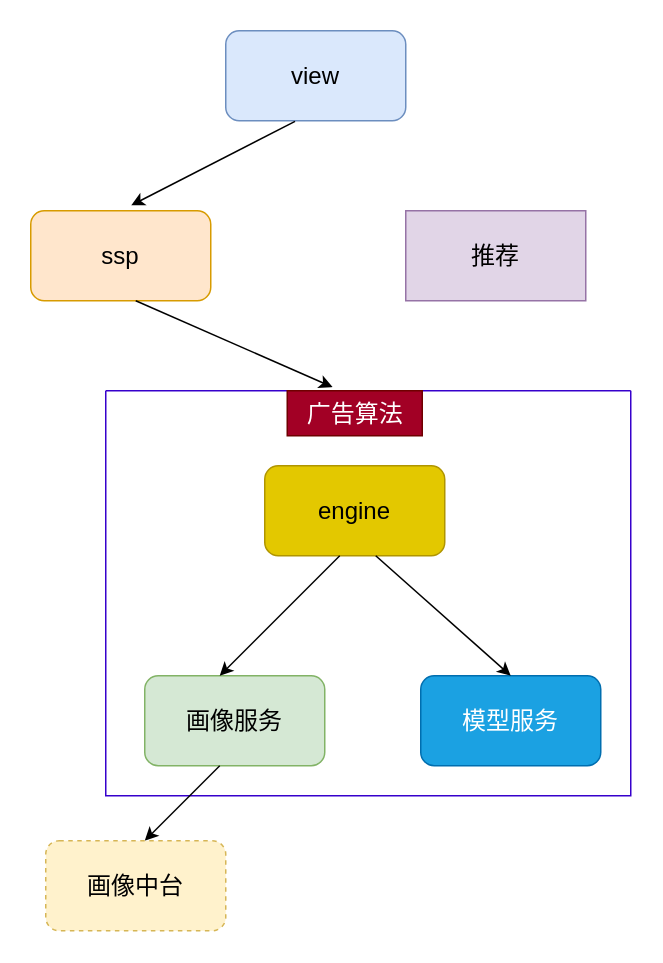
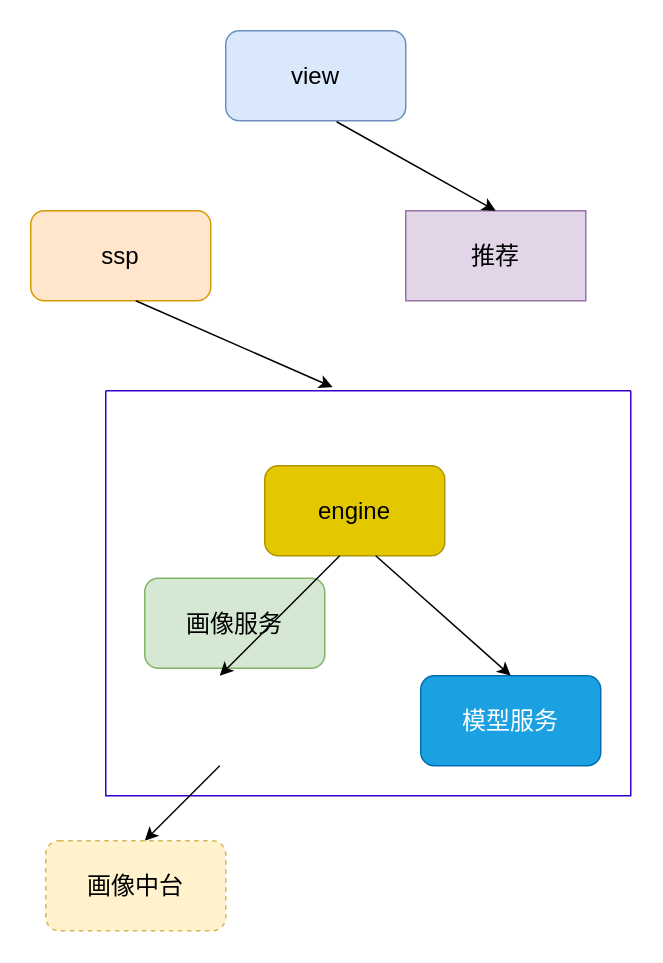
edge "view" -> "ssp": removed
edge "view" -> "推荐": added
node "广告算法": removed
node "画像服务": moved (235, 721) -> (235, 623)
